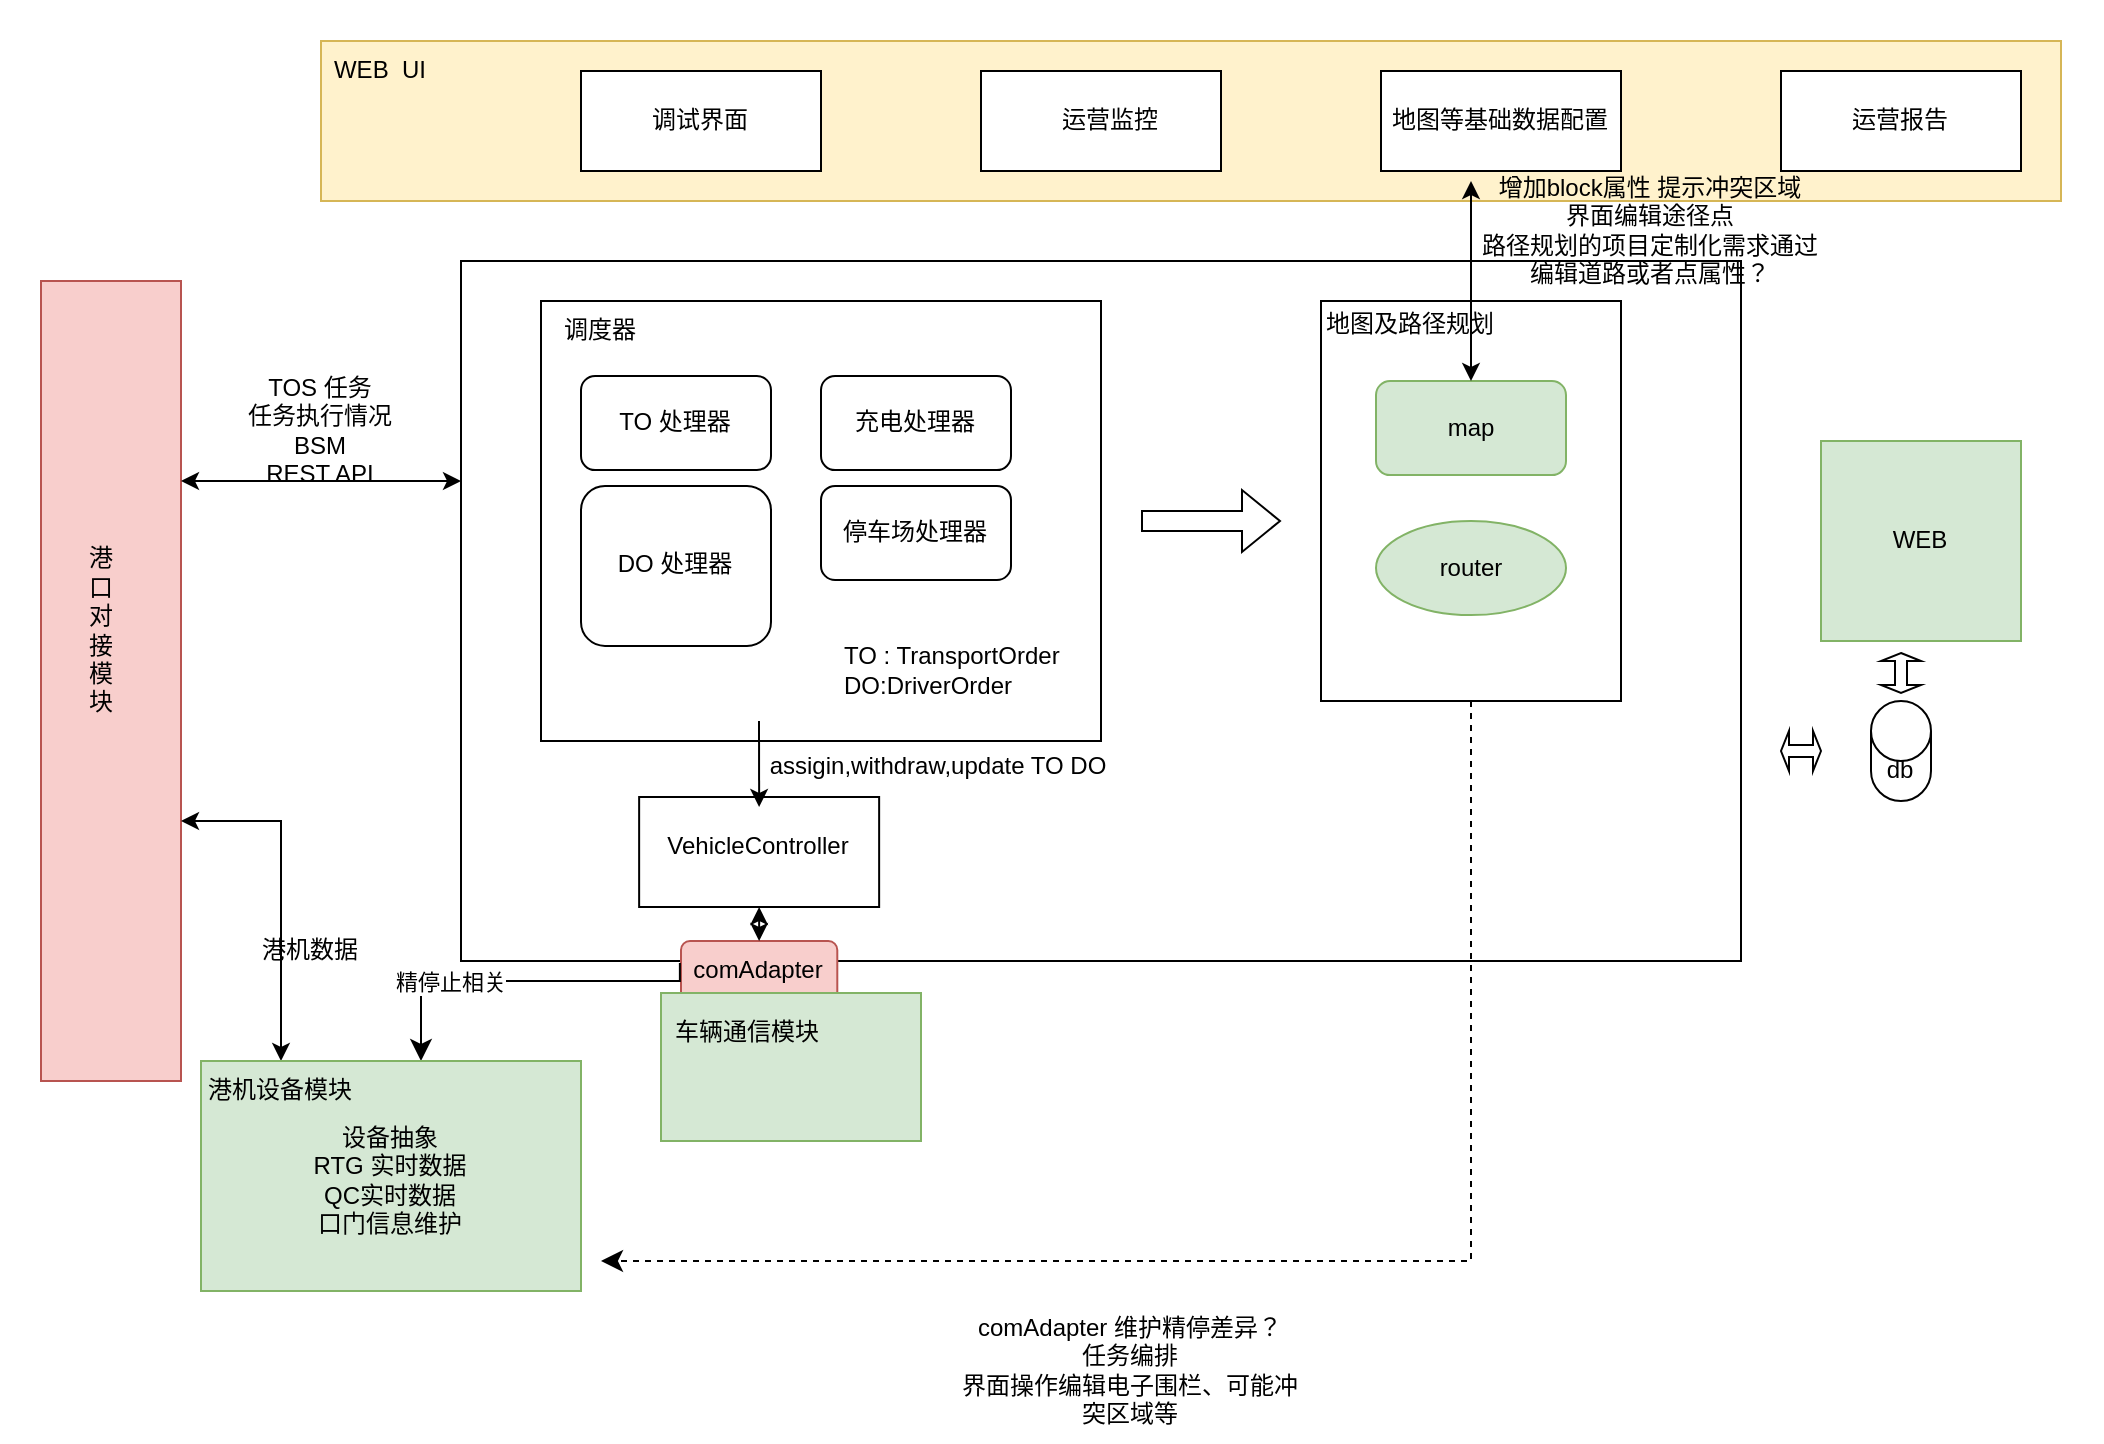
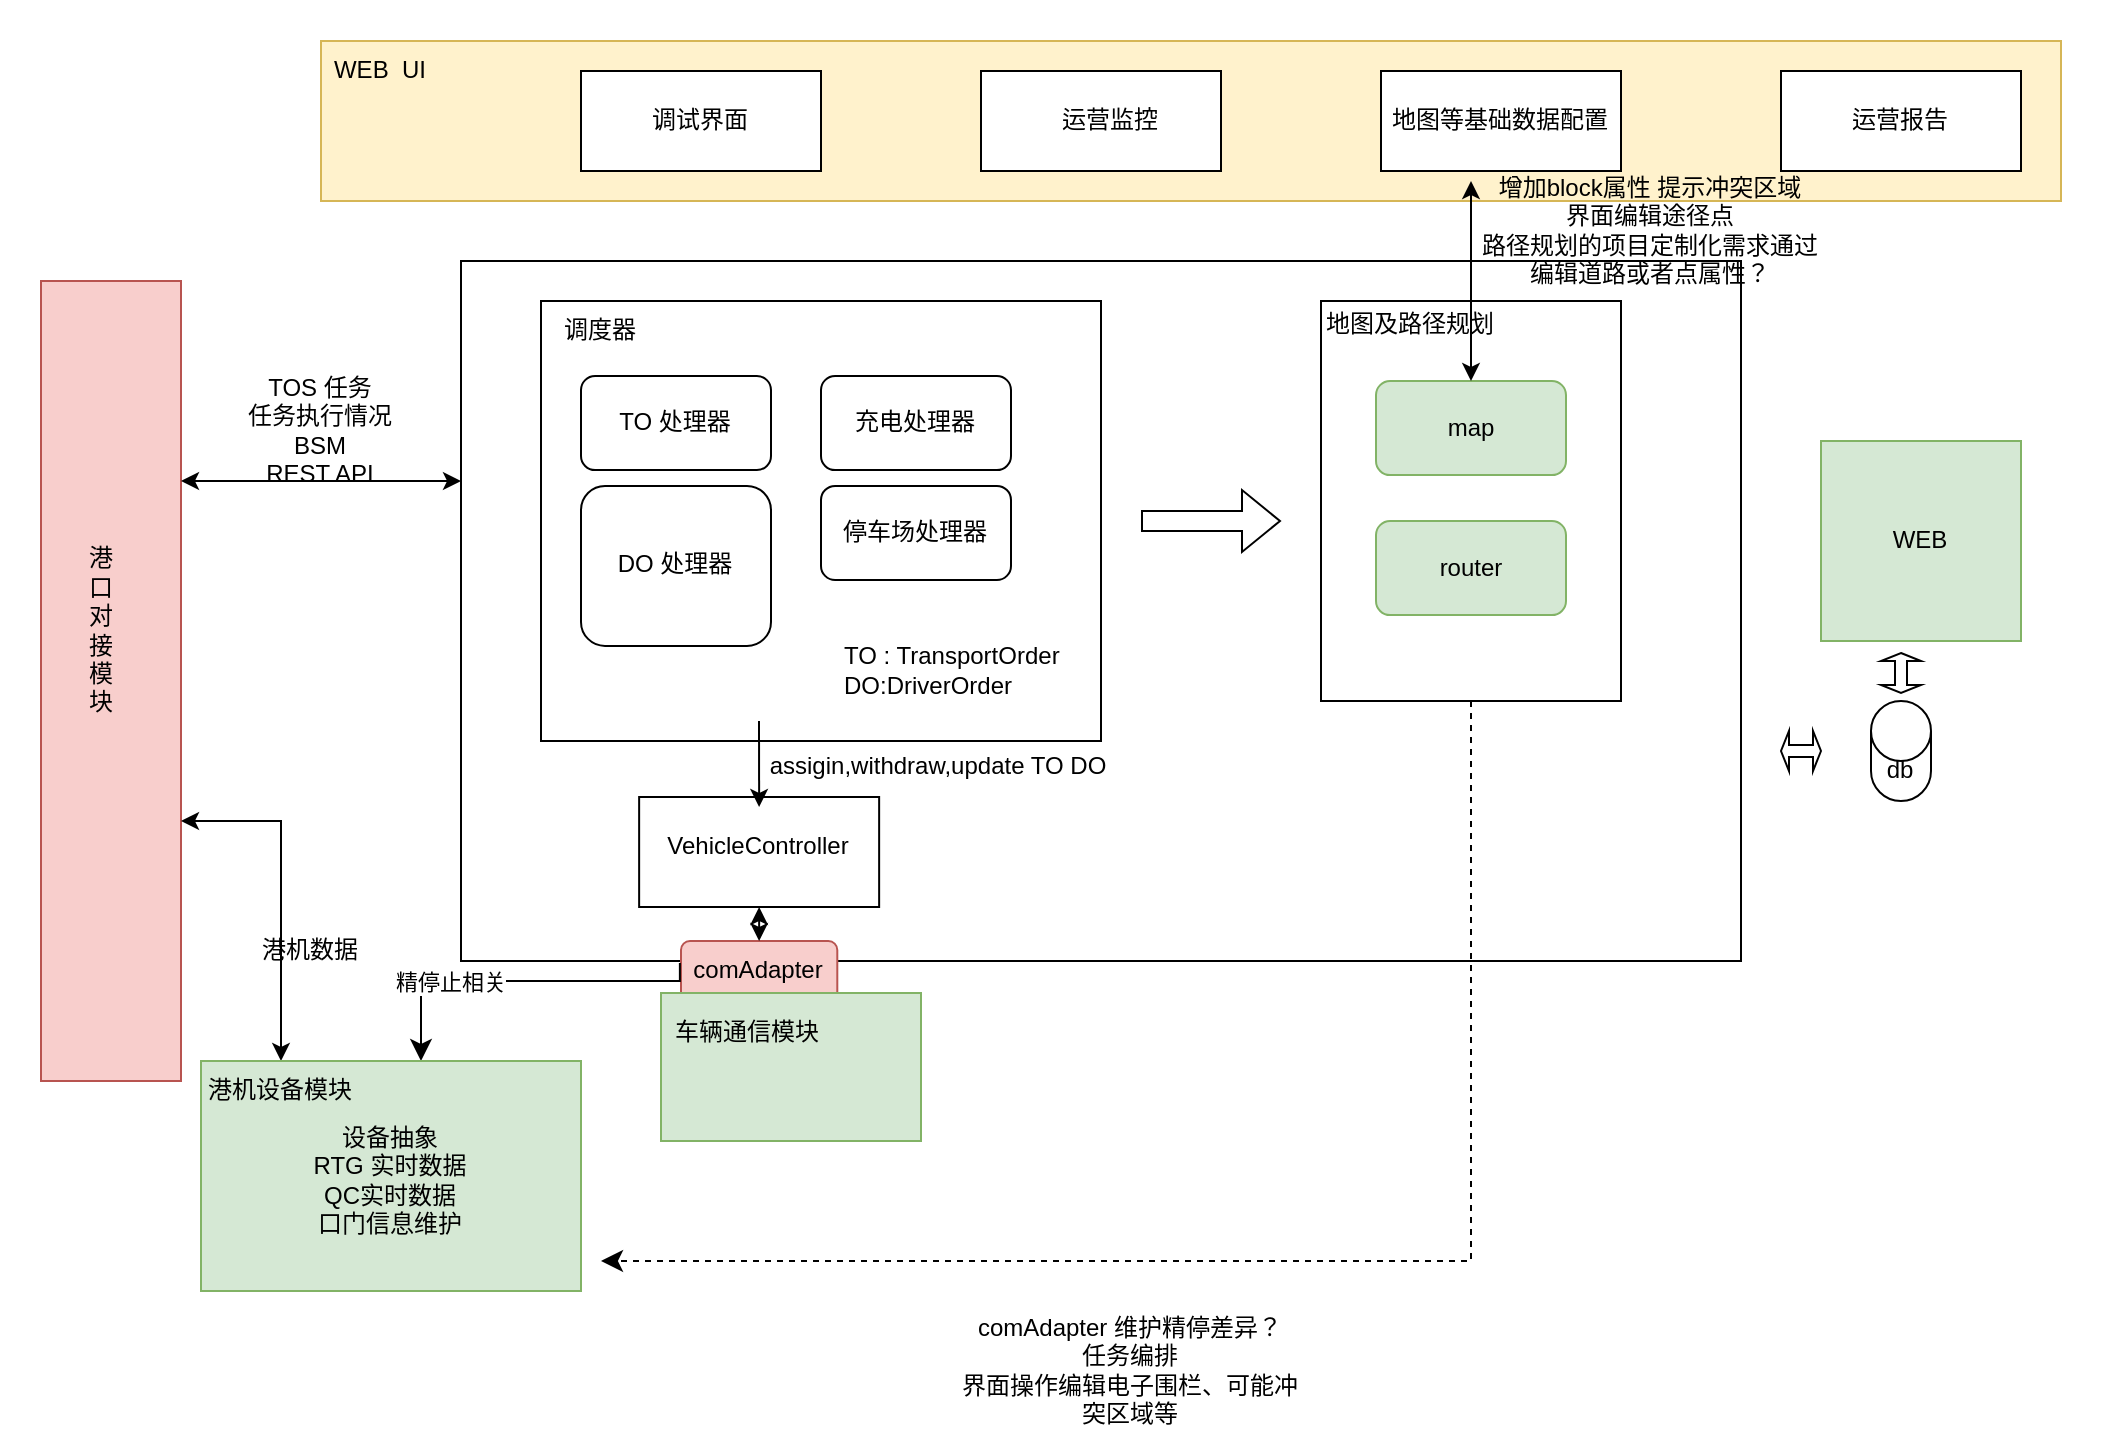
node "router": shape ellipse -> rounded rectangle
